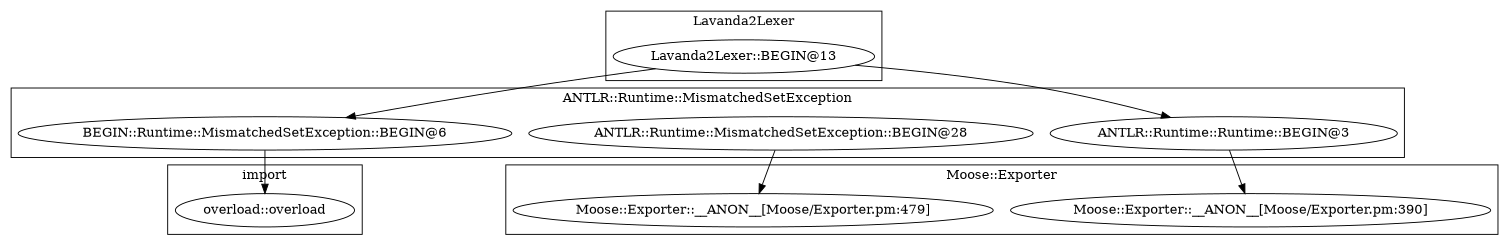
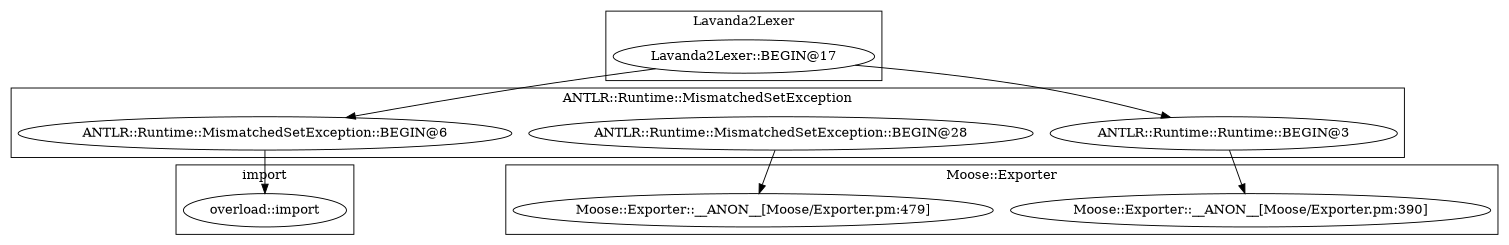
node "Lavanda2Lexer::BEGIN@13": label "Lavanda2Lexer::BEGIN@13" -> "Lavanda2Lexer::BEGIN@17"
node "BEGIN::Runtime::MismatchedSetException::BEGIN@6": label "BEGIN::Runtime::MismatchedSetException::BEGIN@6" -> "ANTLR::Runtime::MismatchedSetException::BEGIN@6"
node "overload::overload": label "overload::overload" -> "overload::import"
